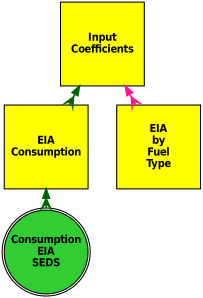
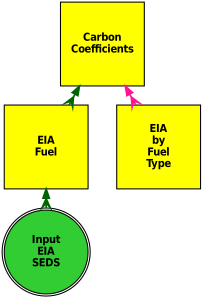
node "Input Coefficients": label "Input Coefficients" -> "Carbon Coefficients"
node "EIA Consumption": label "EIA Consumption" -> "EIA Fuel"
node "Consumption EIA SEDS": label "Consumption EIA SEDS" -> "Input EIA SEDS"
